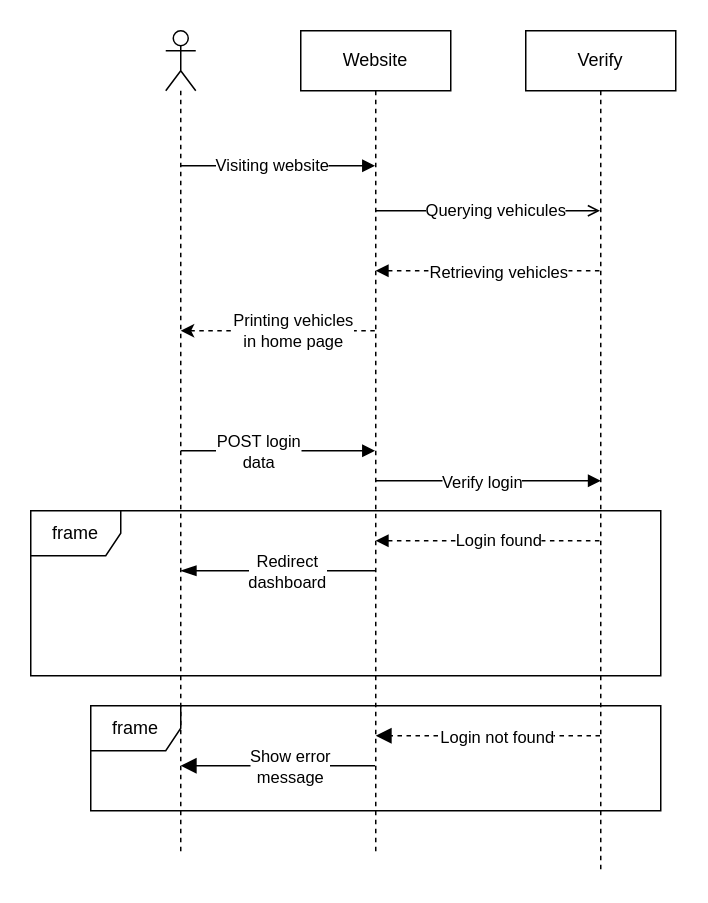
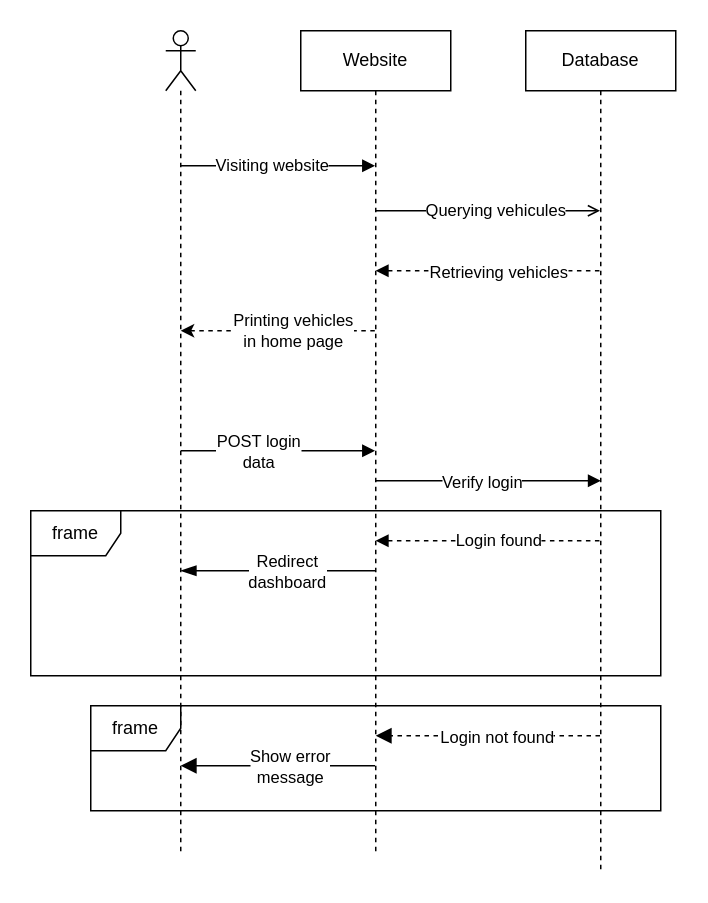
node "Verify": label "Verify" -> "Database"
